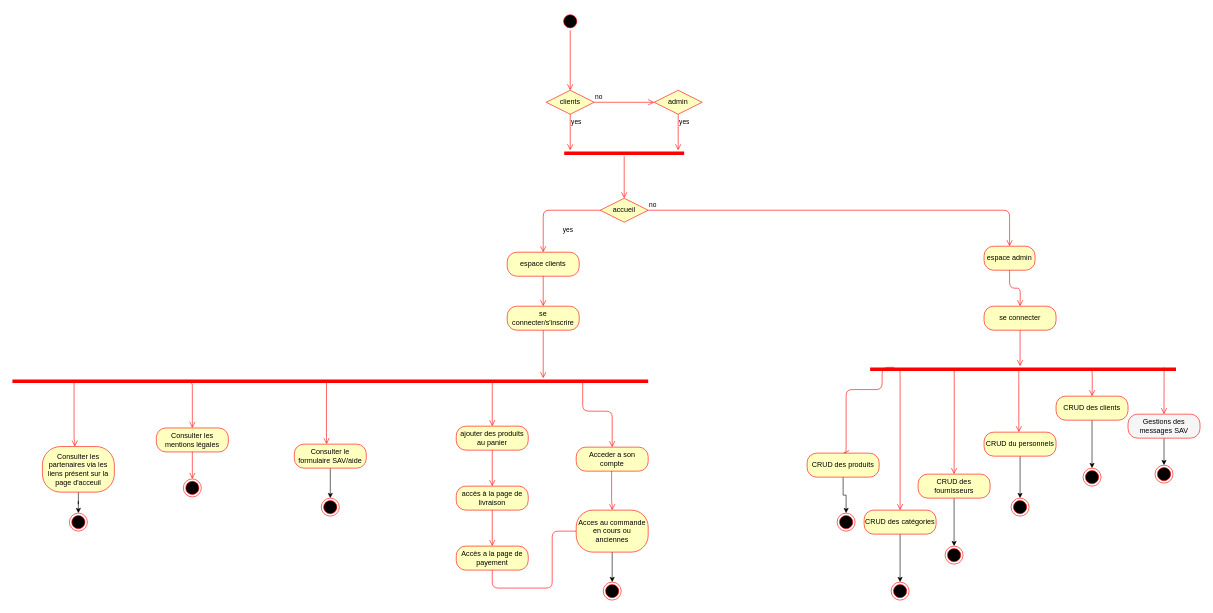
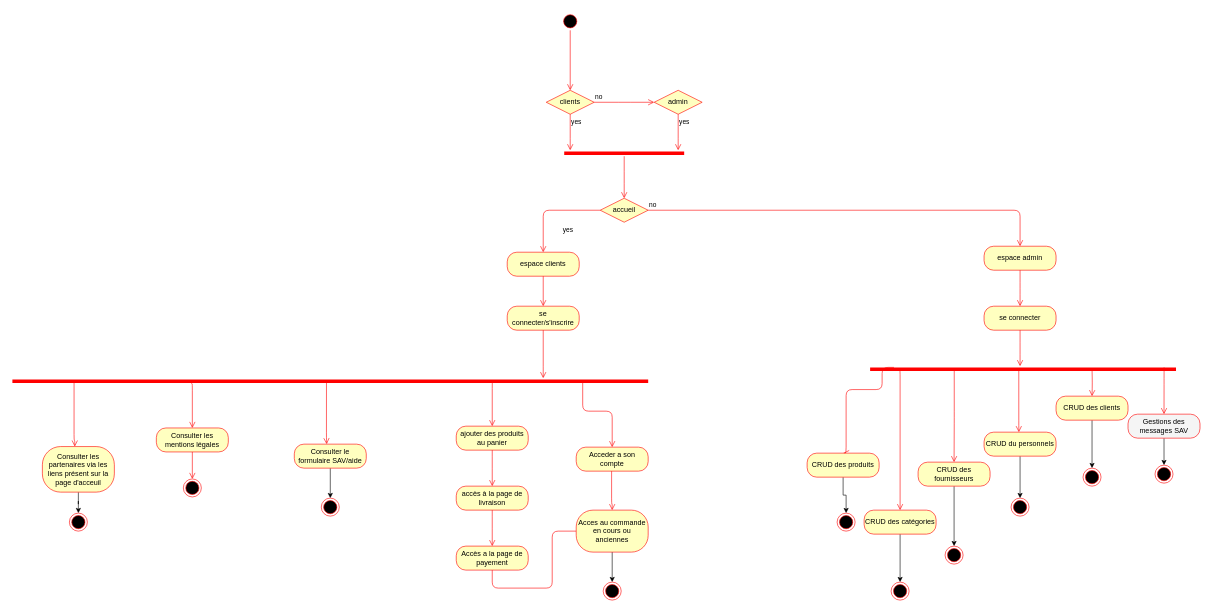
node "espace admin": size 51x24 -> 72x24
node "CRUD des fournisseurs": moved (954, 486) -> (954, 474)
